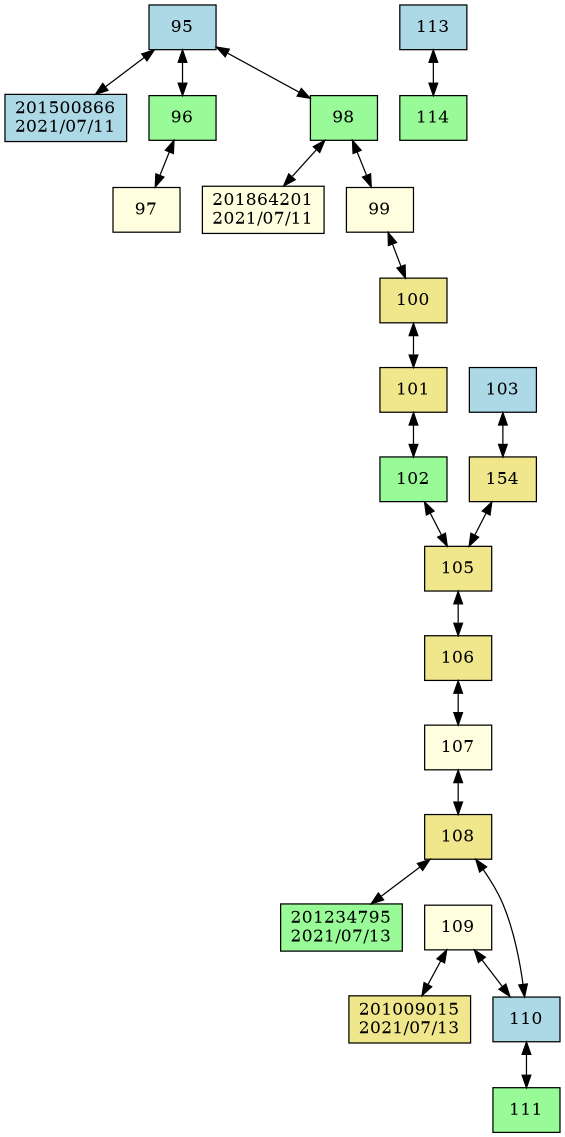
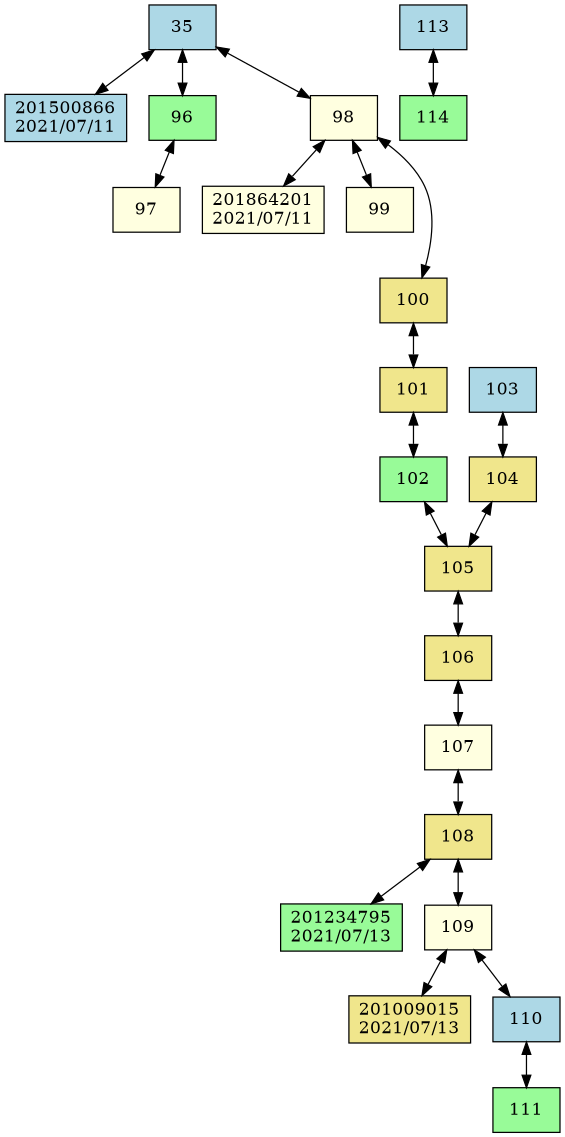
node "95": label "95" -> "35"
node "98": fillcolor palegreen -> lightyellow
edge "99" -- "100": now "98" -- "100"
node "154": label "154" -> "104"
edge "108" -- "110": now "108" -- "109"
